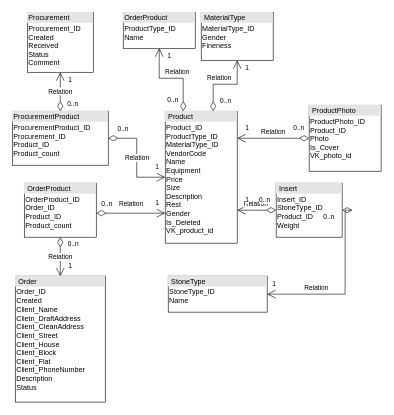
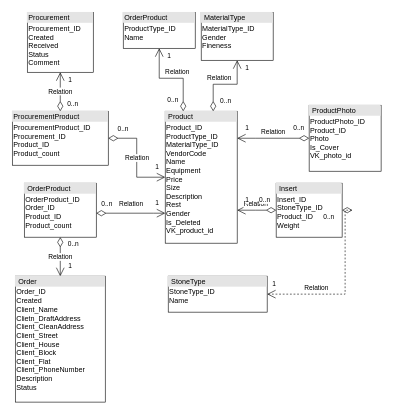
edge "Insert Insert_ID StoneType_ID Product_ID Weight" -- "StoneType StoneType_ID Name": style solid -> dashed
